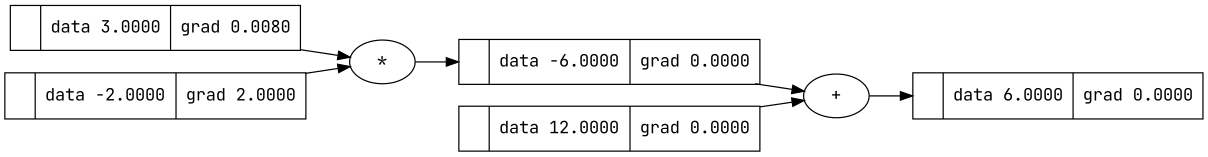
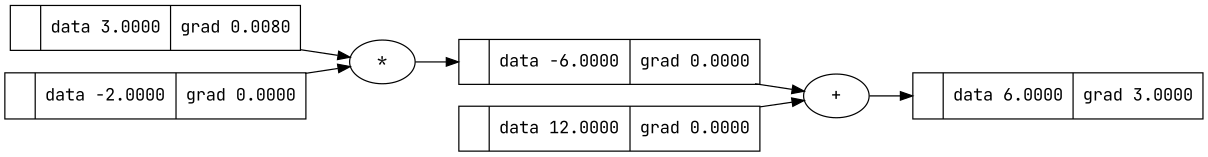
node "data -2.0000": text "grad 2.0000" -> "grad 0.0000"
node "data 6.0000": text "grad 0.0000" -> "grad 3.0000"
